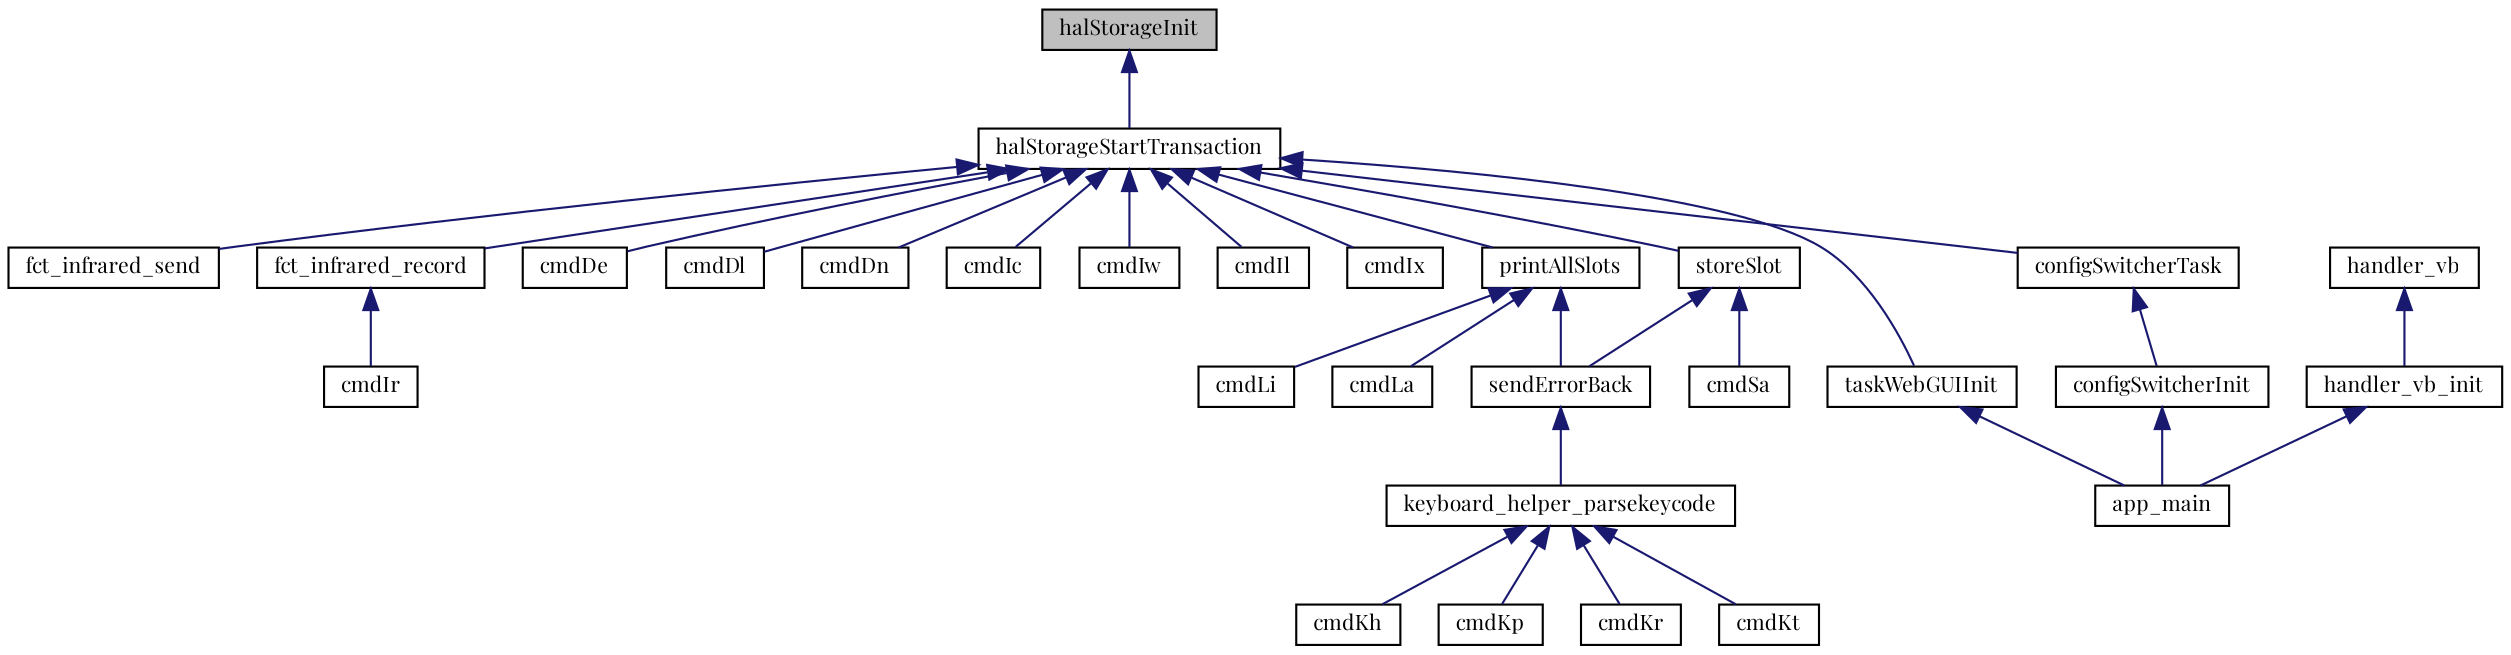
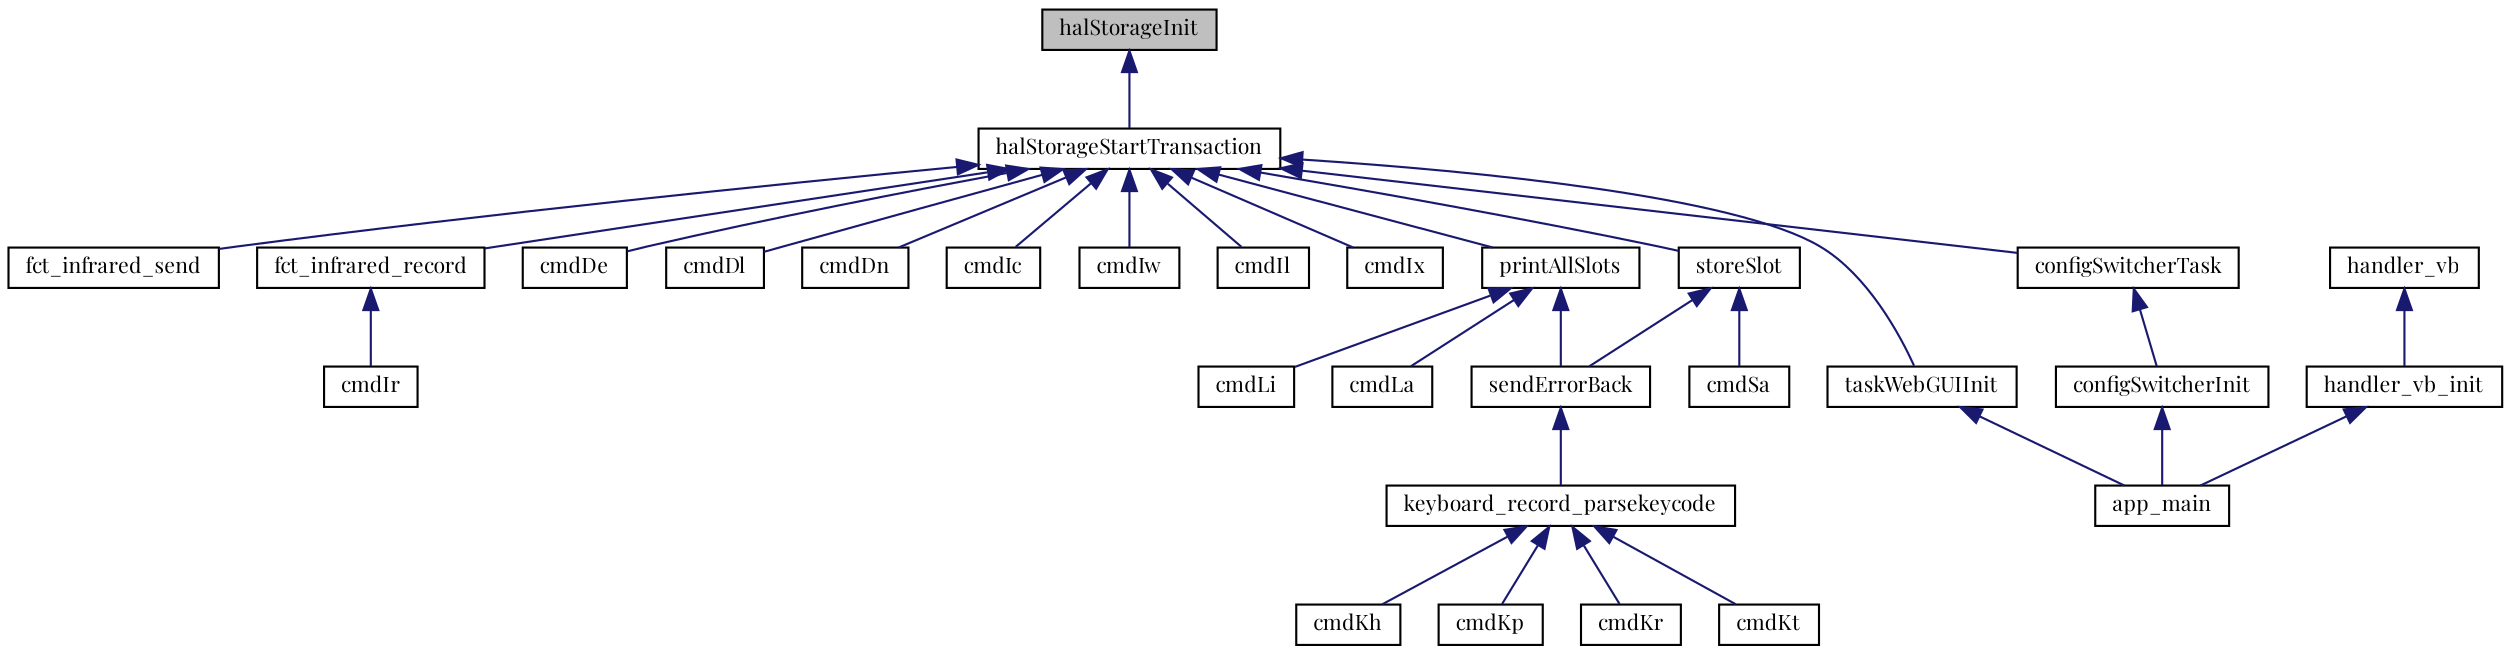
node "keyboard_helper_parsekeycode": label "keyboard_helper_parsekeycode" -> "keyboard_record_parsekeycode"
